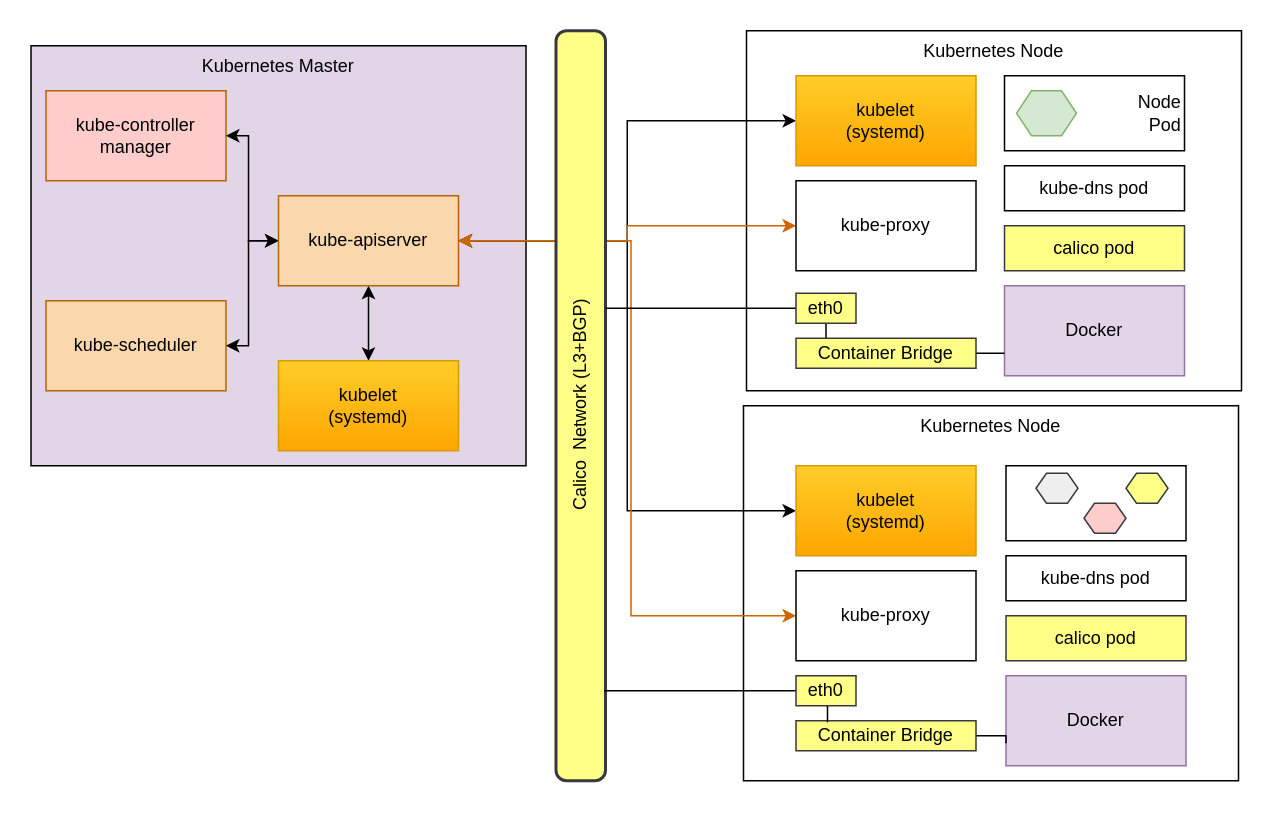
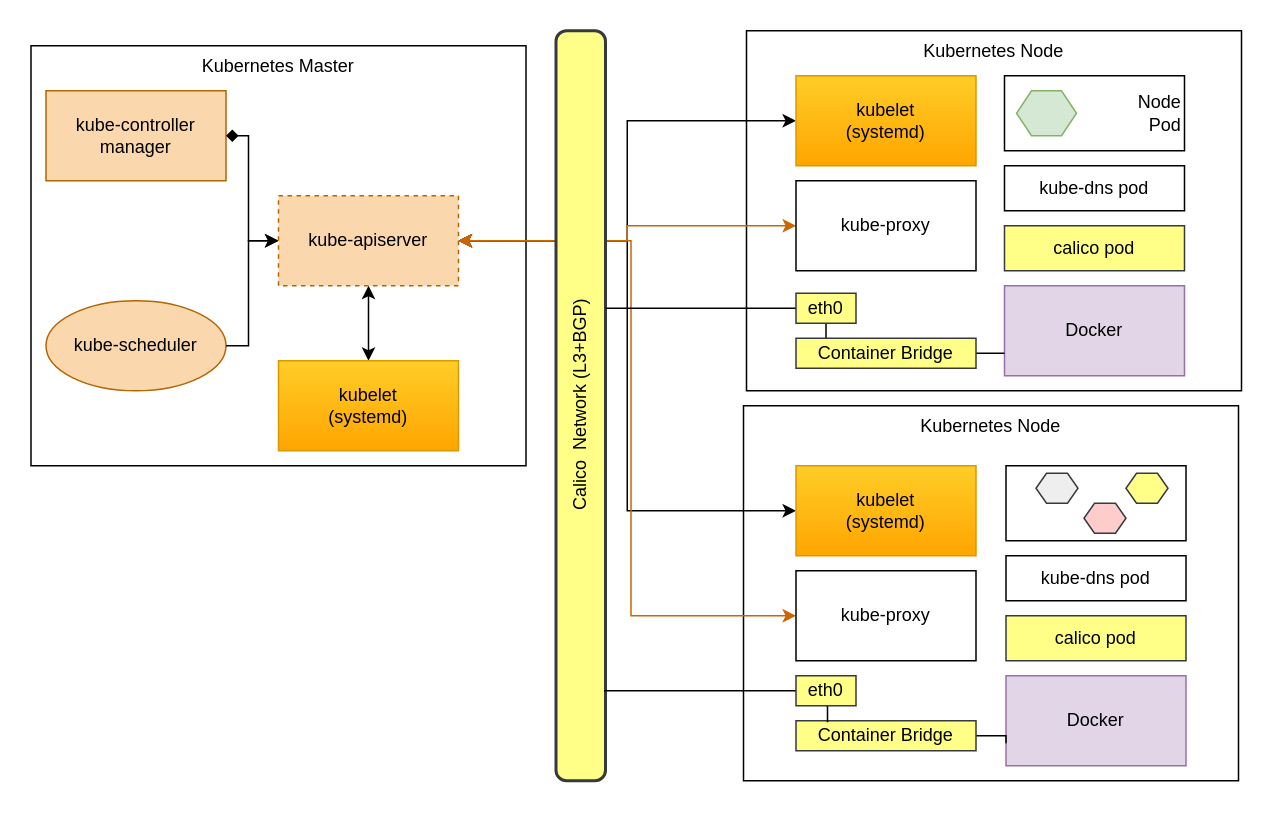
node "Kubernetes Master": fillcolor #e1d5e7 -> #ffffff
node "kube-controller manager": fillcolor #ffcccc -> #fad7ac
edge "kube-controller manager" -- "kube-apiserver": arrowhead classic -> diamond
node "kube-apiserver": style solid -> dashed
node "kube-scheduler": shape rectangle -> ellipse
edge "kube-apiserver" -- "kube-scheduler": arrowhead classic -> none
